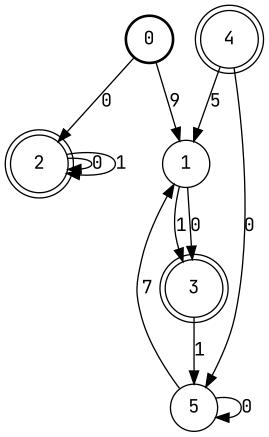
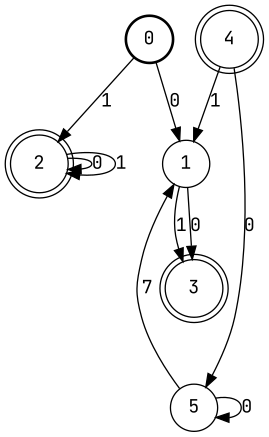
edge "0" -> "2": label "0" -> "1"
edge "0" -> "1": label "9" -> "0"
edge "4" -> "1": label "5" -> "1"
edge "3" -> "5": removed, label "1"
